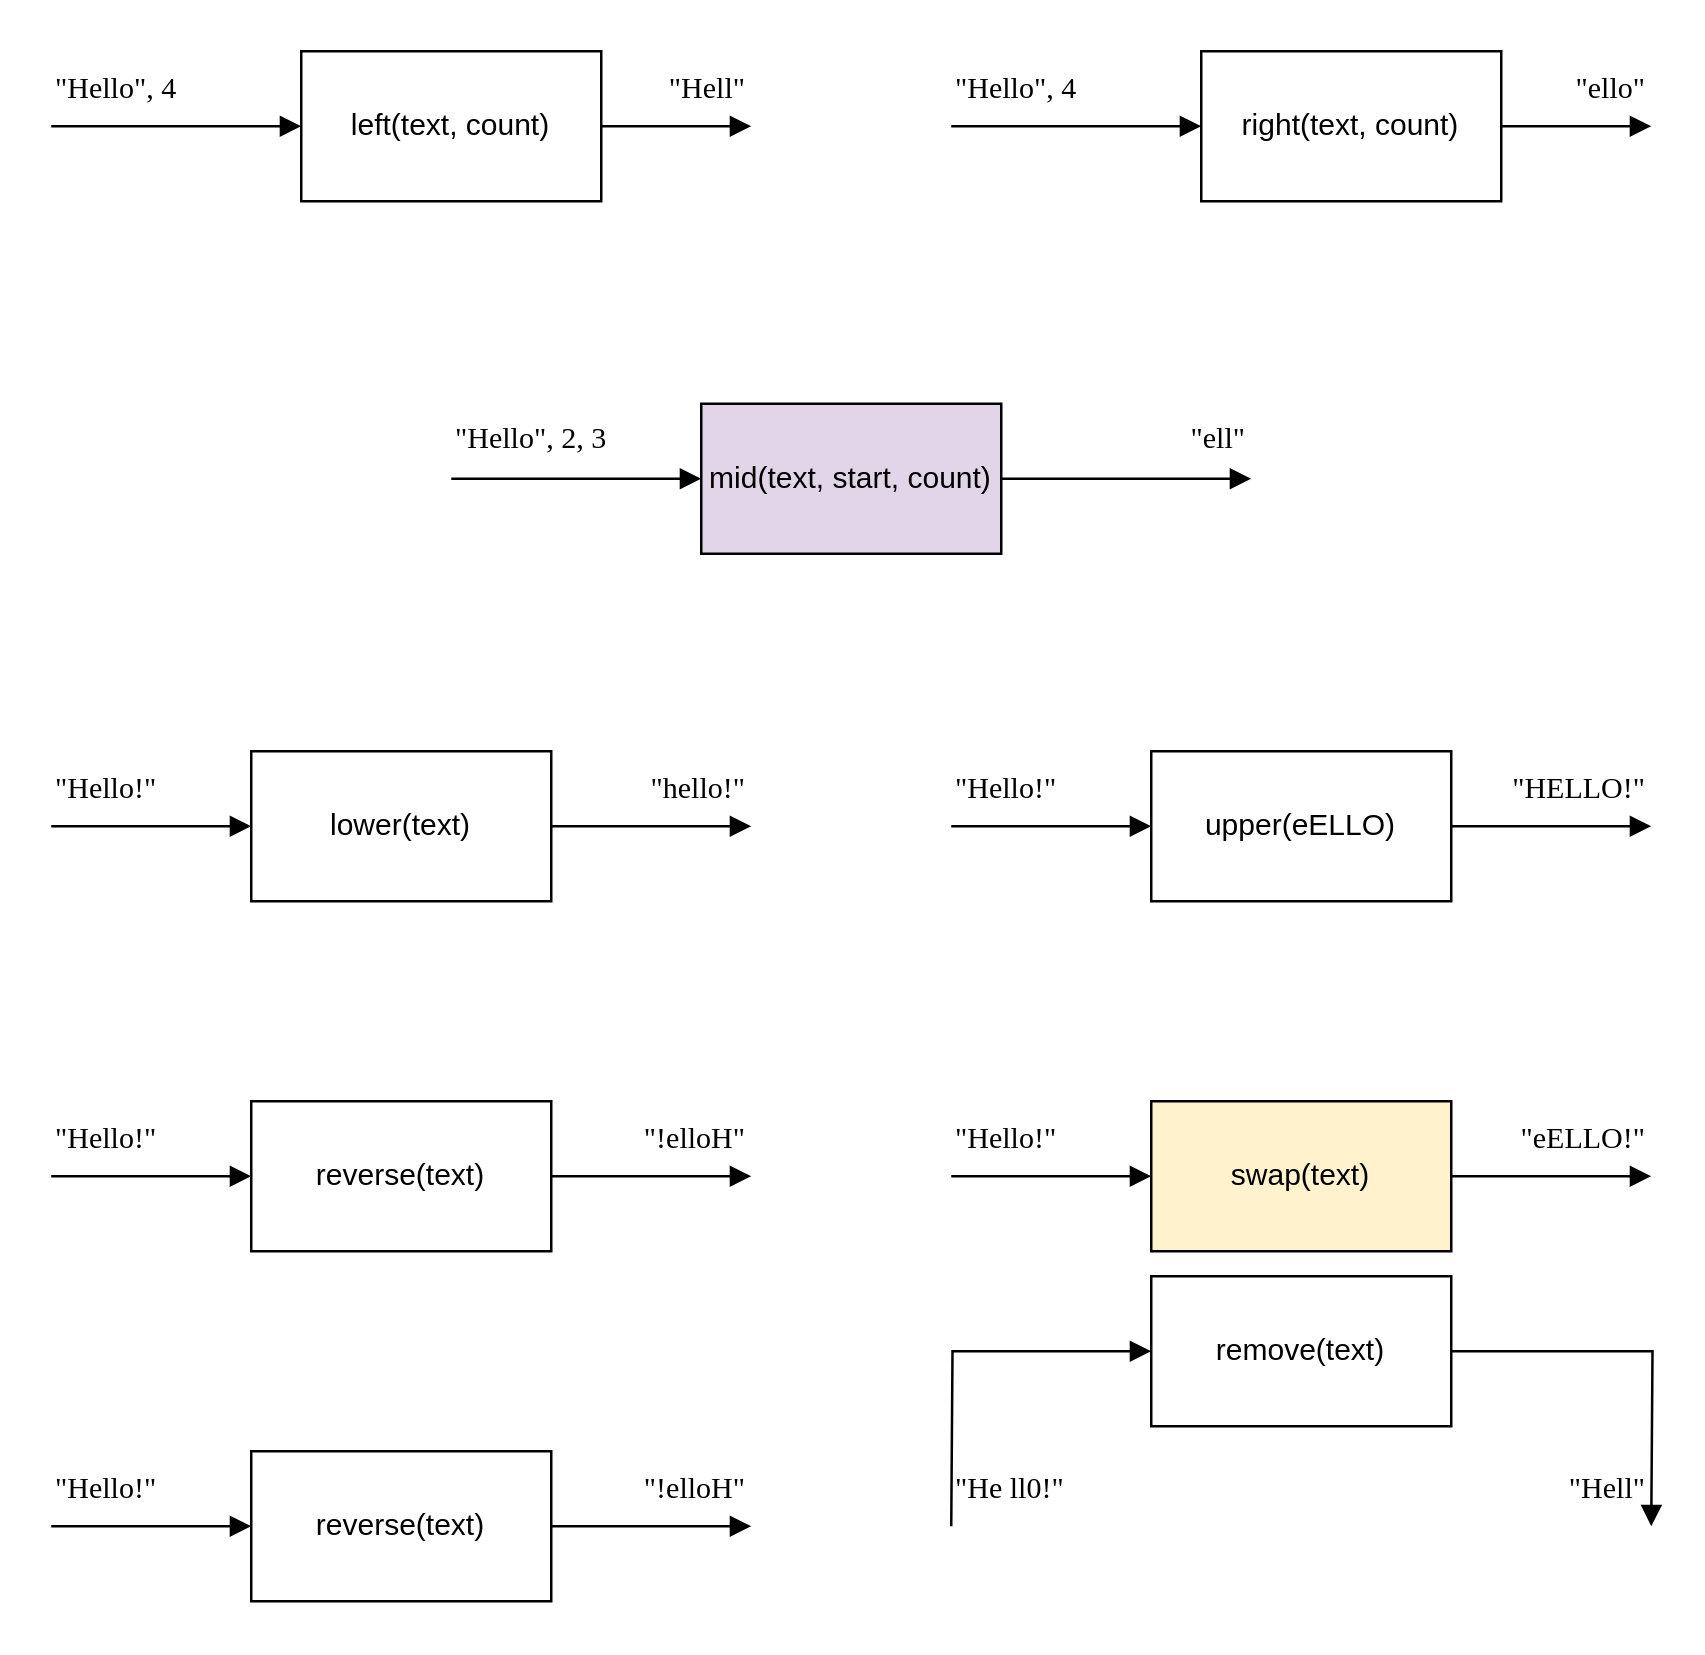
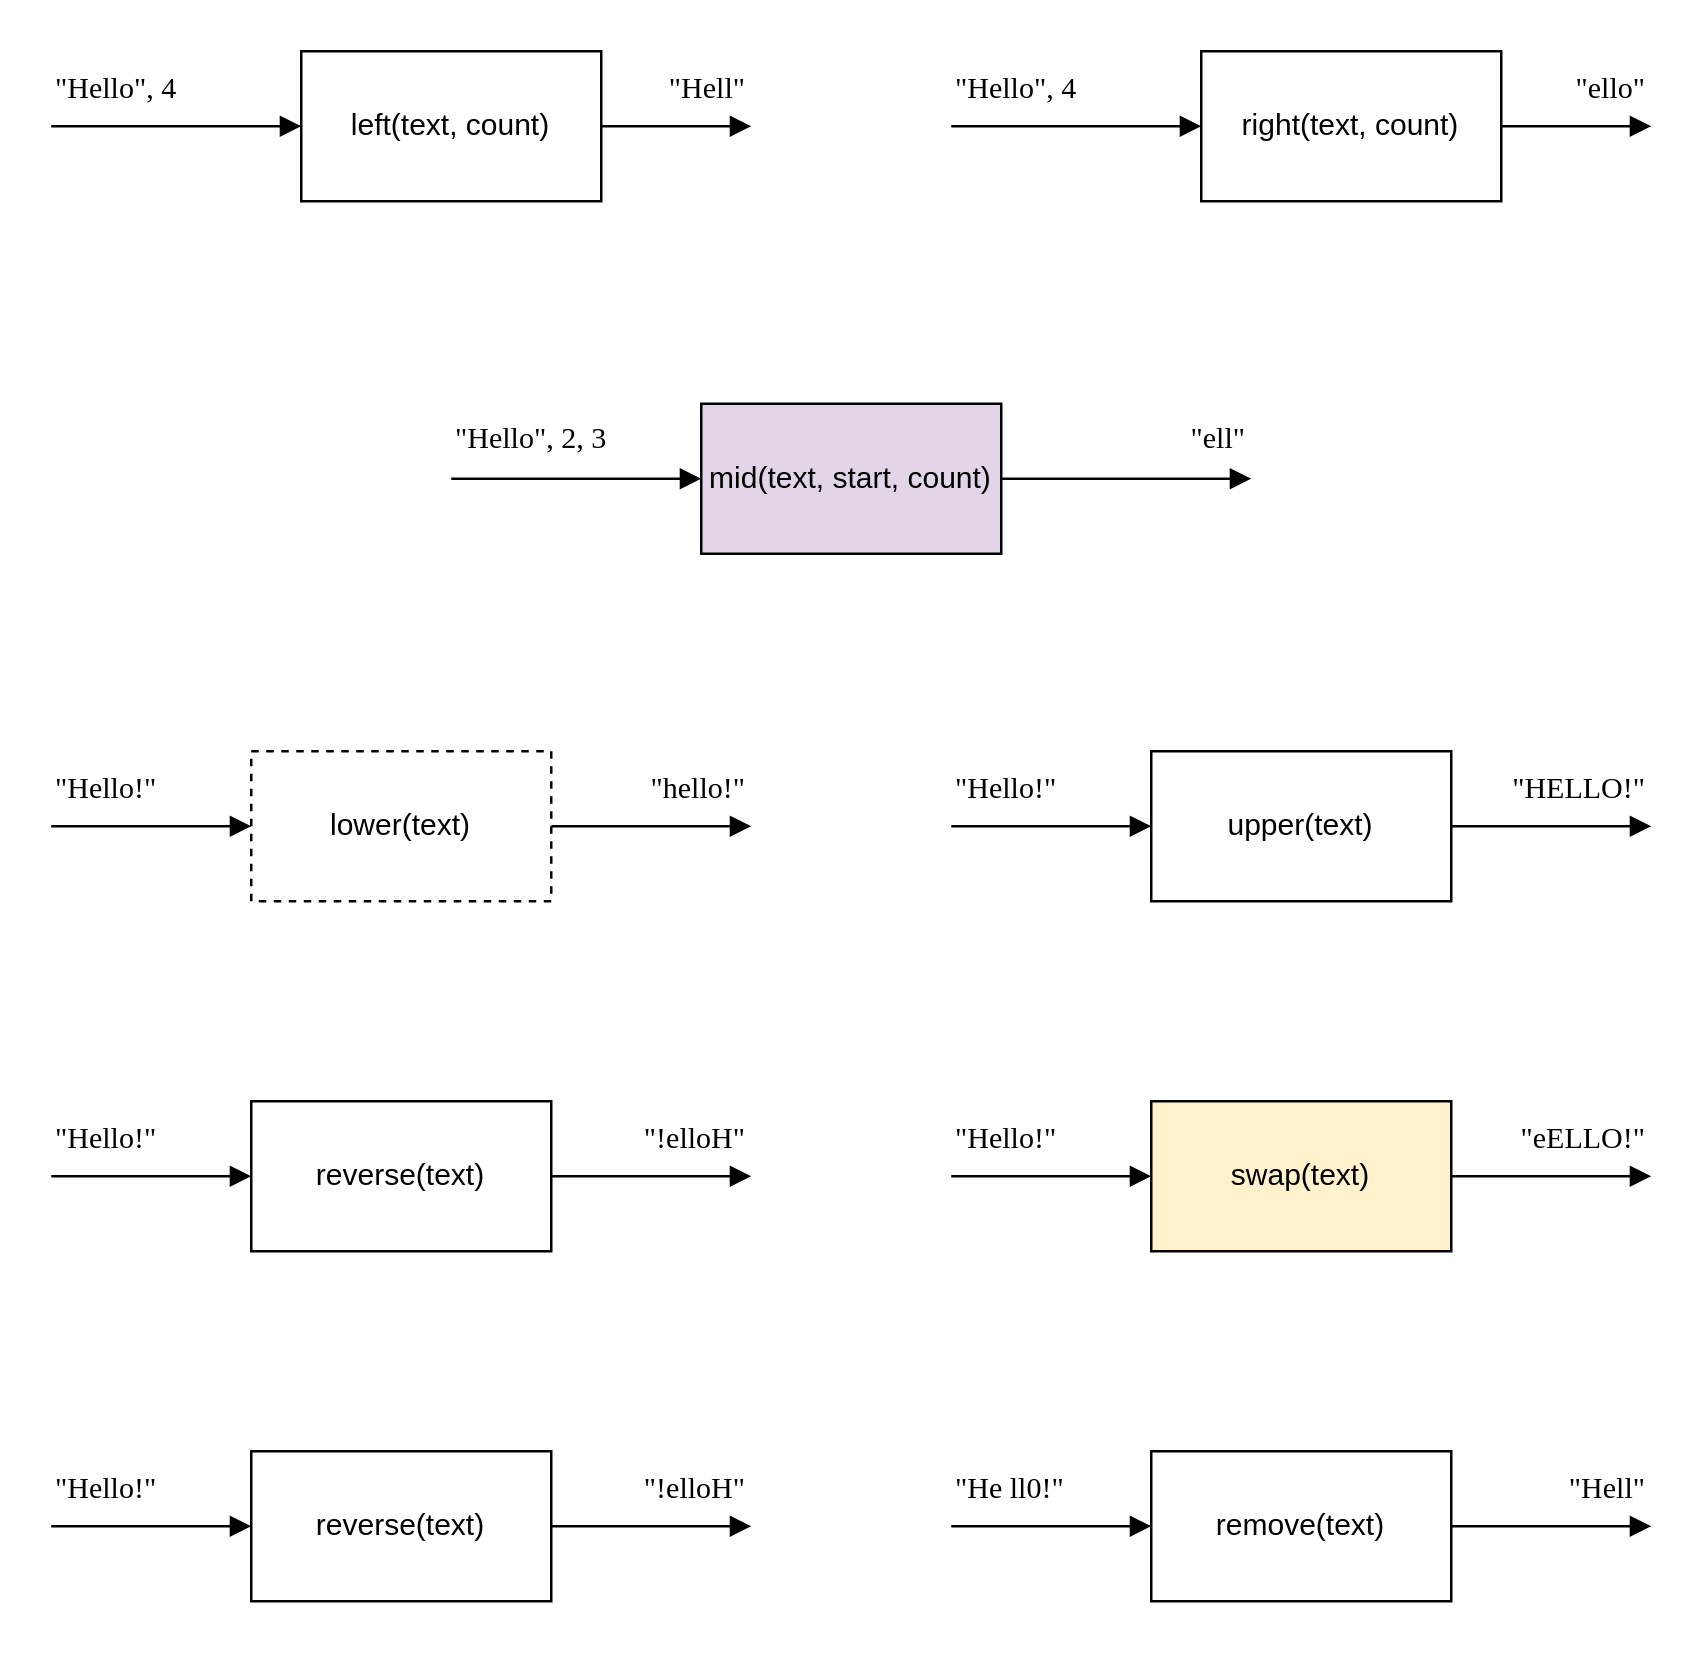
node "lower(text)": style solid -> dashed
node "upper(eELLO)": label "upper(eELLO)" -> "upper(text)"
node "remove(text)": moved (1301, 1351) -> (1301, 1526)
